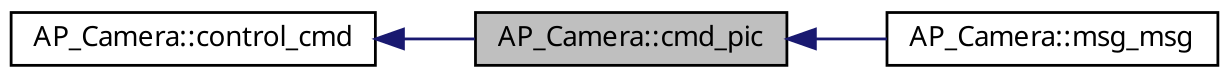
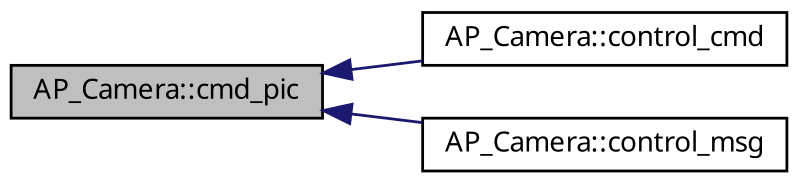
edge "AP_Camera::cmd_pic" -> "AP_Camera::control_cmd": reversed
node "AP_Camera::msg_msg": label "AP_Camera::msg_msg" -> "AP_Camera::control_msg"
